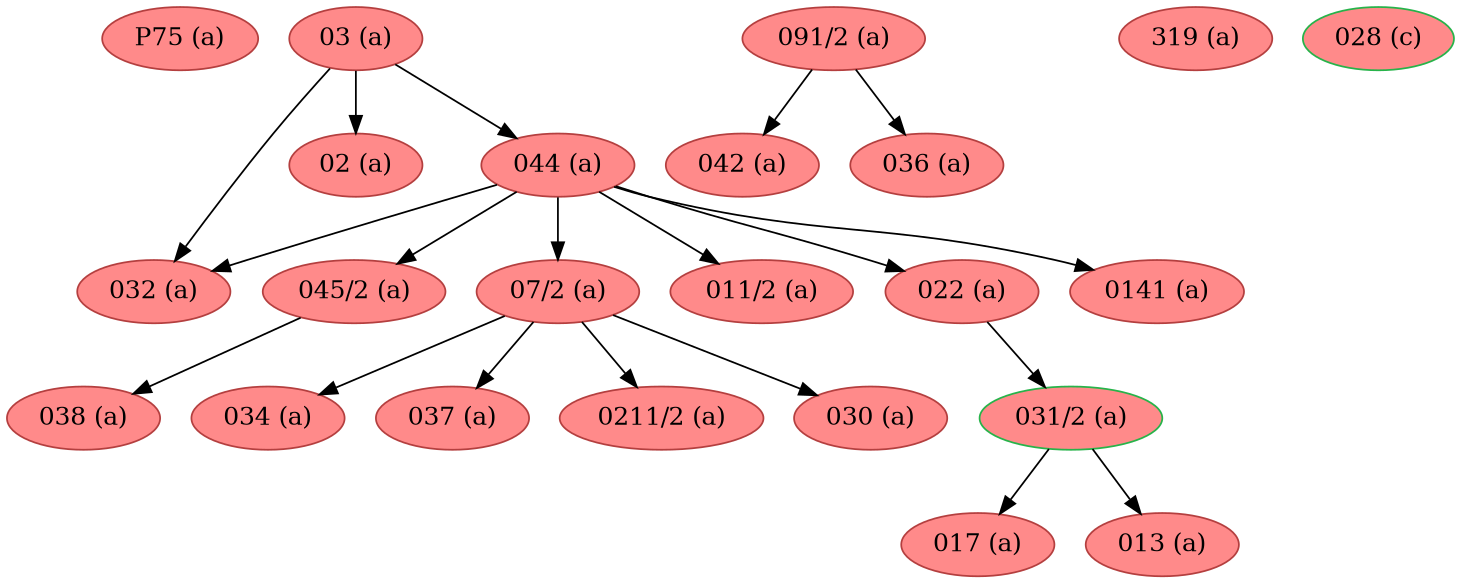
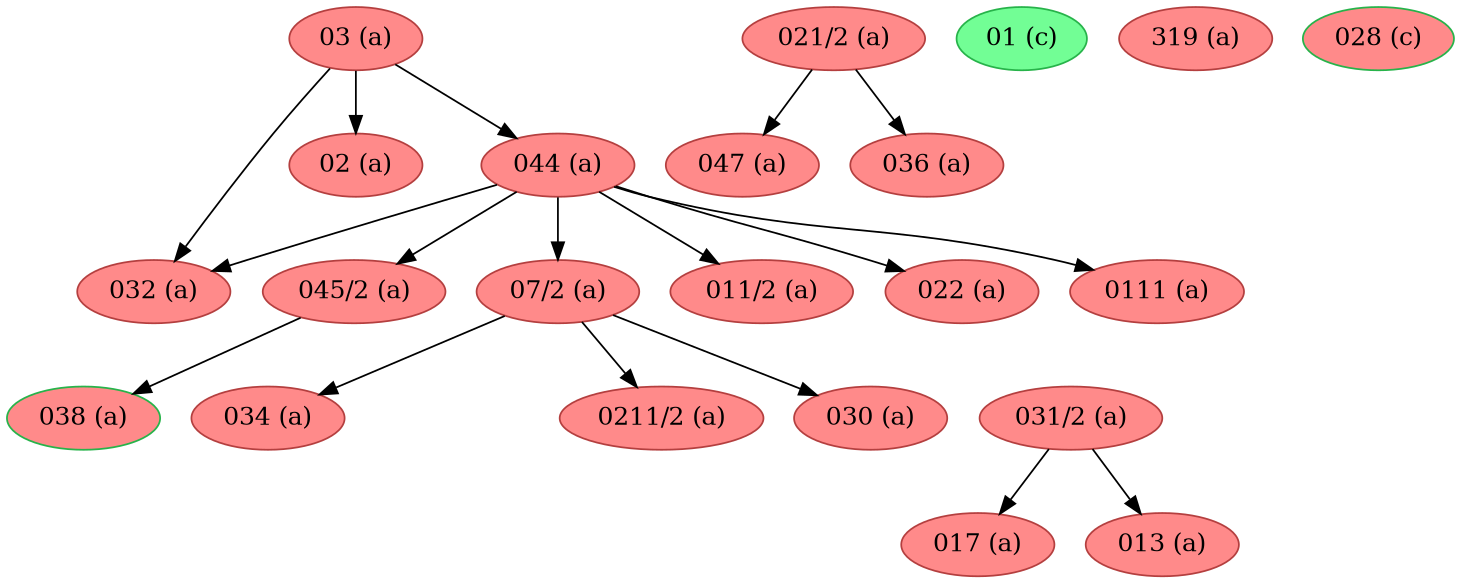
node "P75 (a)": removed
node "091/2 (a)": label "091/2 (a)" -> "021/2 (a)"
node "01 (c)": added
node "042 (a)": label "042 (a)" -> "047 (a)"
node "0141 (a)": label "0141 (a)" -> "0111 (a)"
edge "022 (a)" -> "031/2 (a)": removed
node "038 (a)": color #b43f3f -> #27b34a
node "037 (a)": removed
node "031/2 (a)": color #27b34a -> #b43f3f
